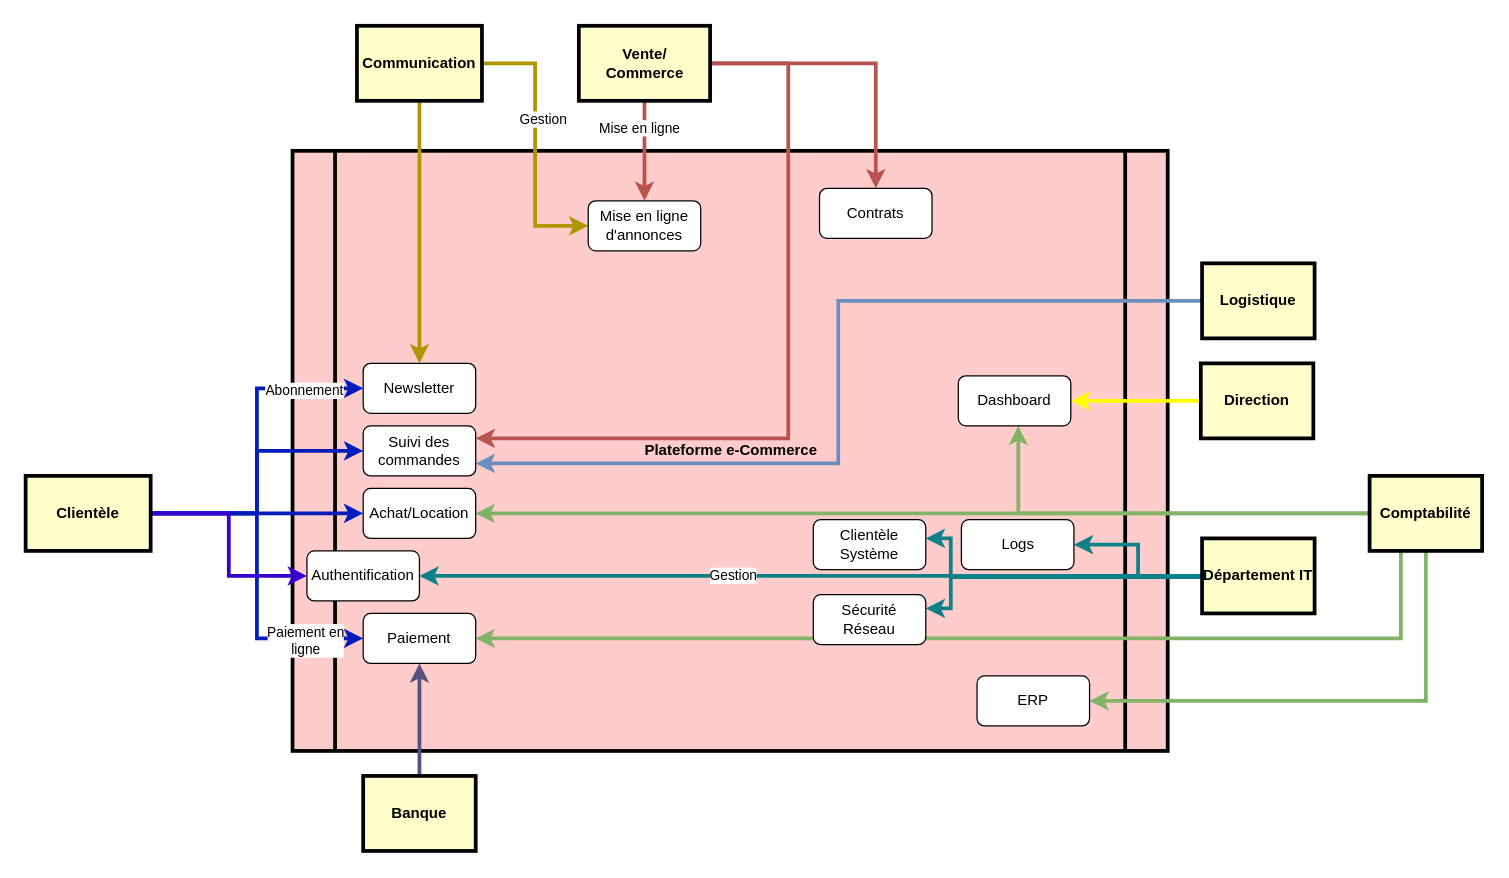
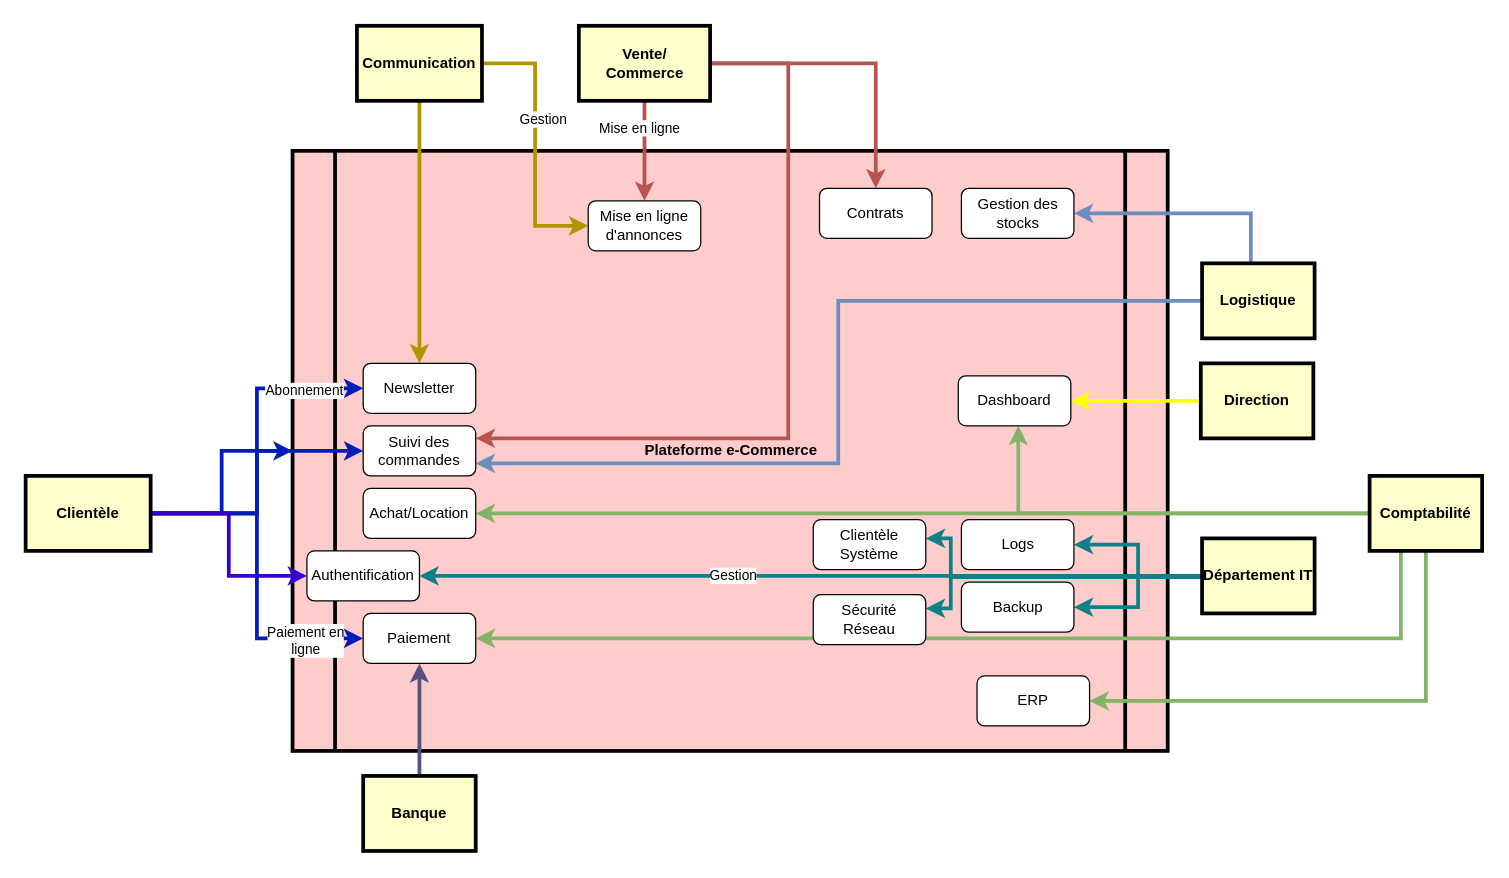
node "Gestion des stocks": added
edge "Logistique" -> "Gestion des stocks": added
edge "Clientèle" -> "Achat/Location": now "Clientèle" -> "Plateforme e-Commerce"
node "Backup": added
edge "Département IT" -> "Backup": added
